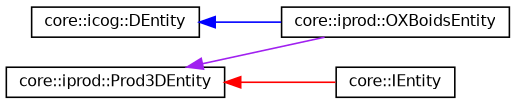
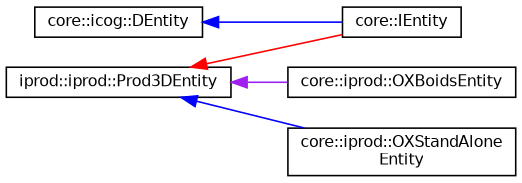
edge "core::iprod::OXBoidsEntity" -> "core::icog::DEntity": now "core::IEntity" -> "core::icog::DEntity"
node "core::iprod::Prod3DEntity": label "core::iprod::Prod3DEntity" -> "iprod::iprod::Prod3DEntity"
node "core::iprod::OXStandAlone Entity": added
